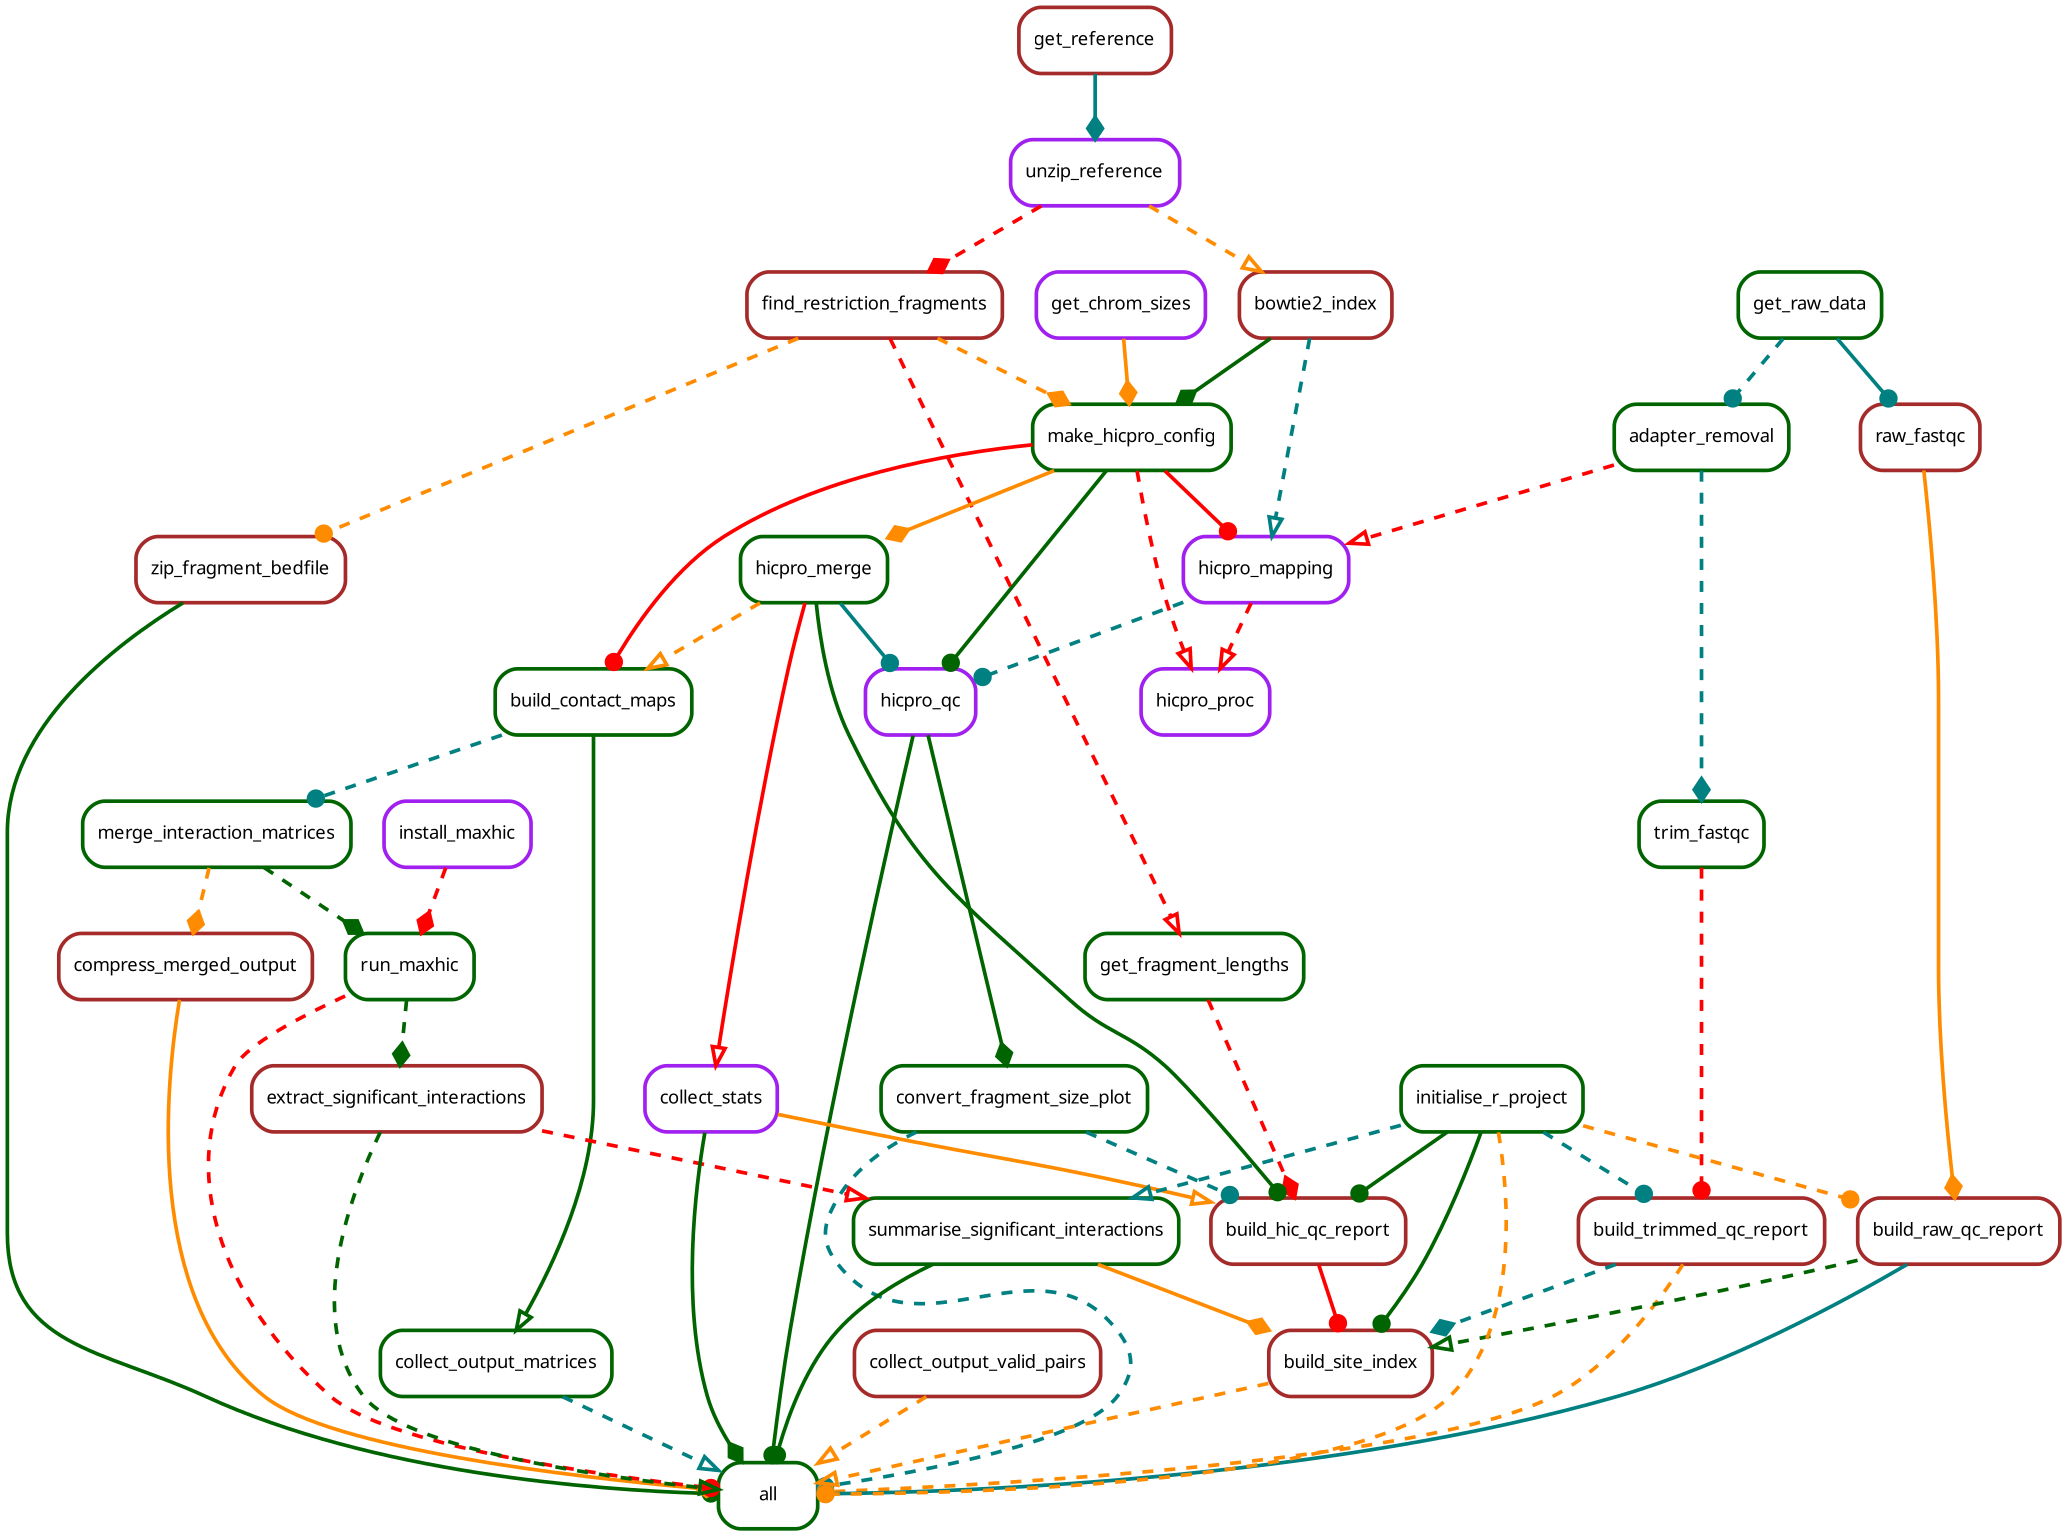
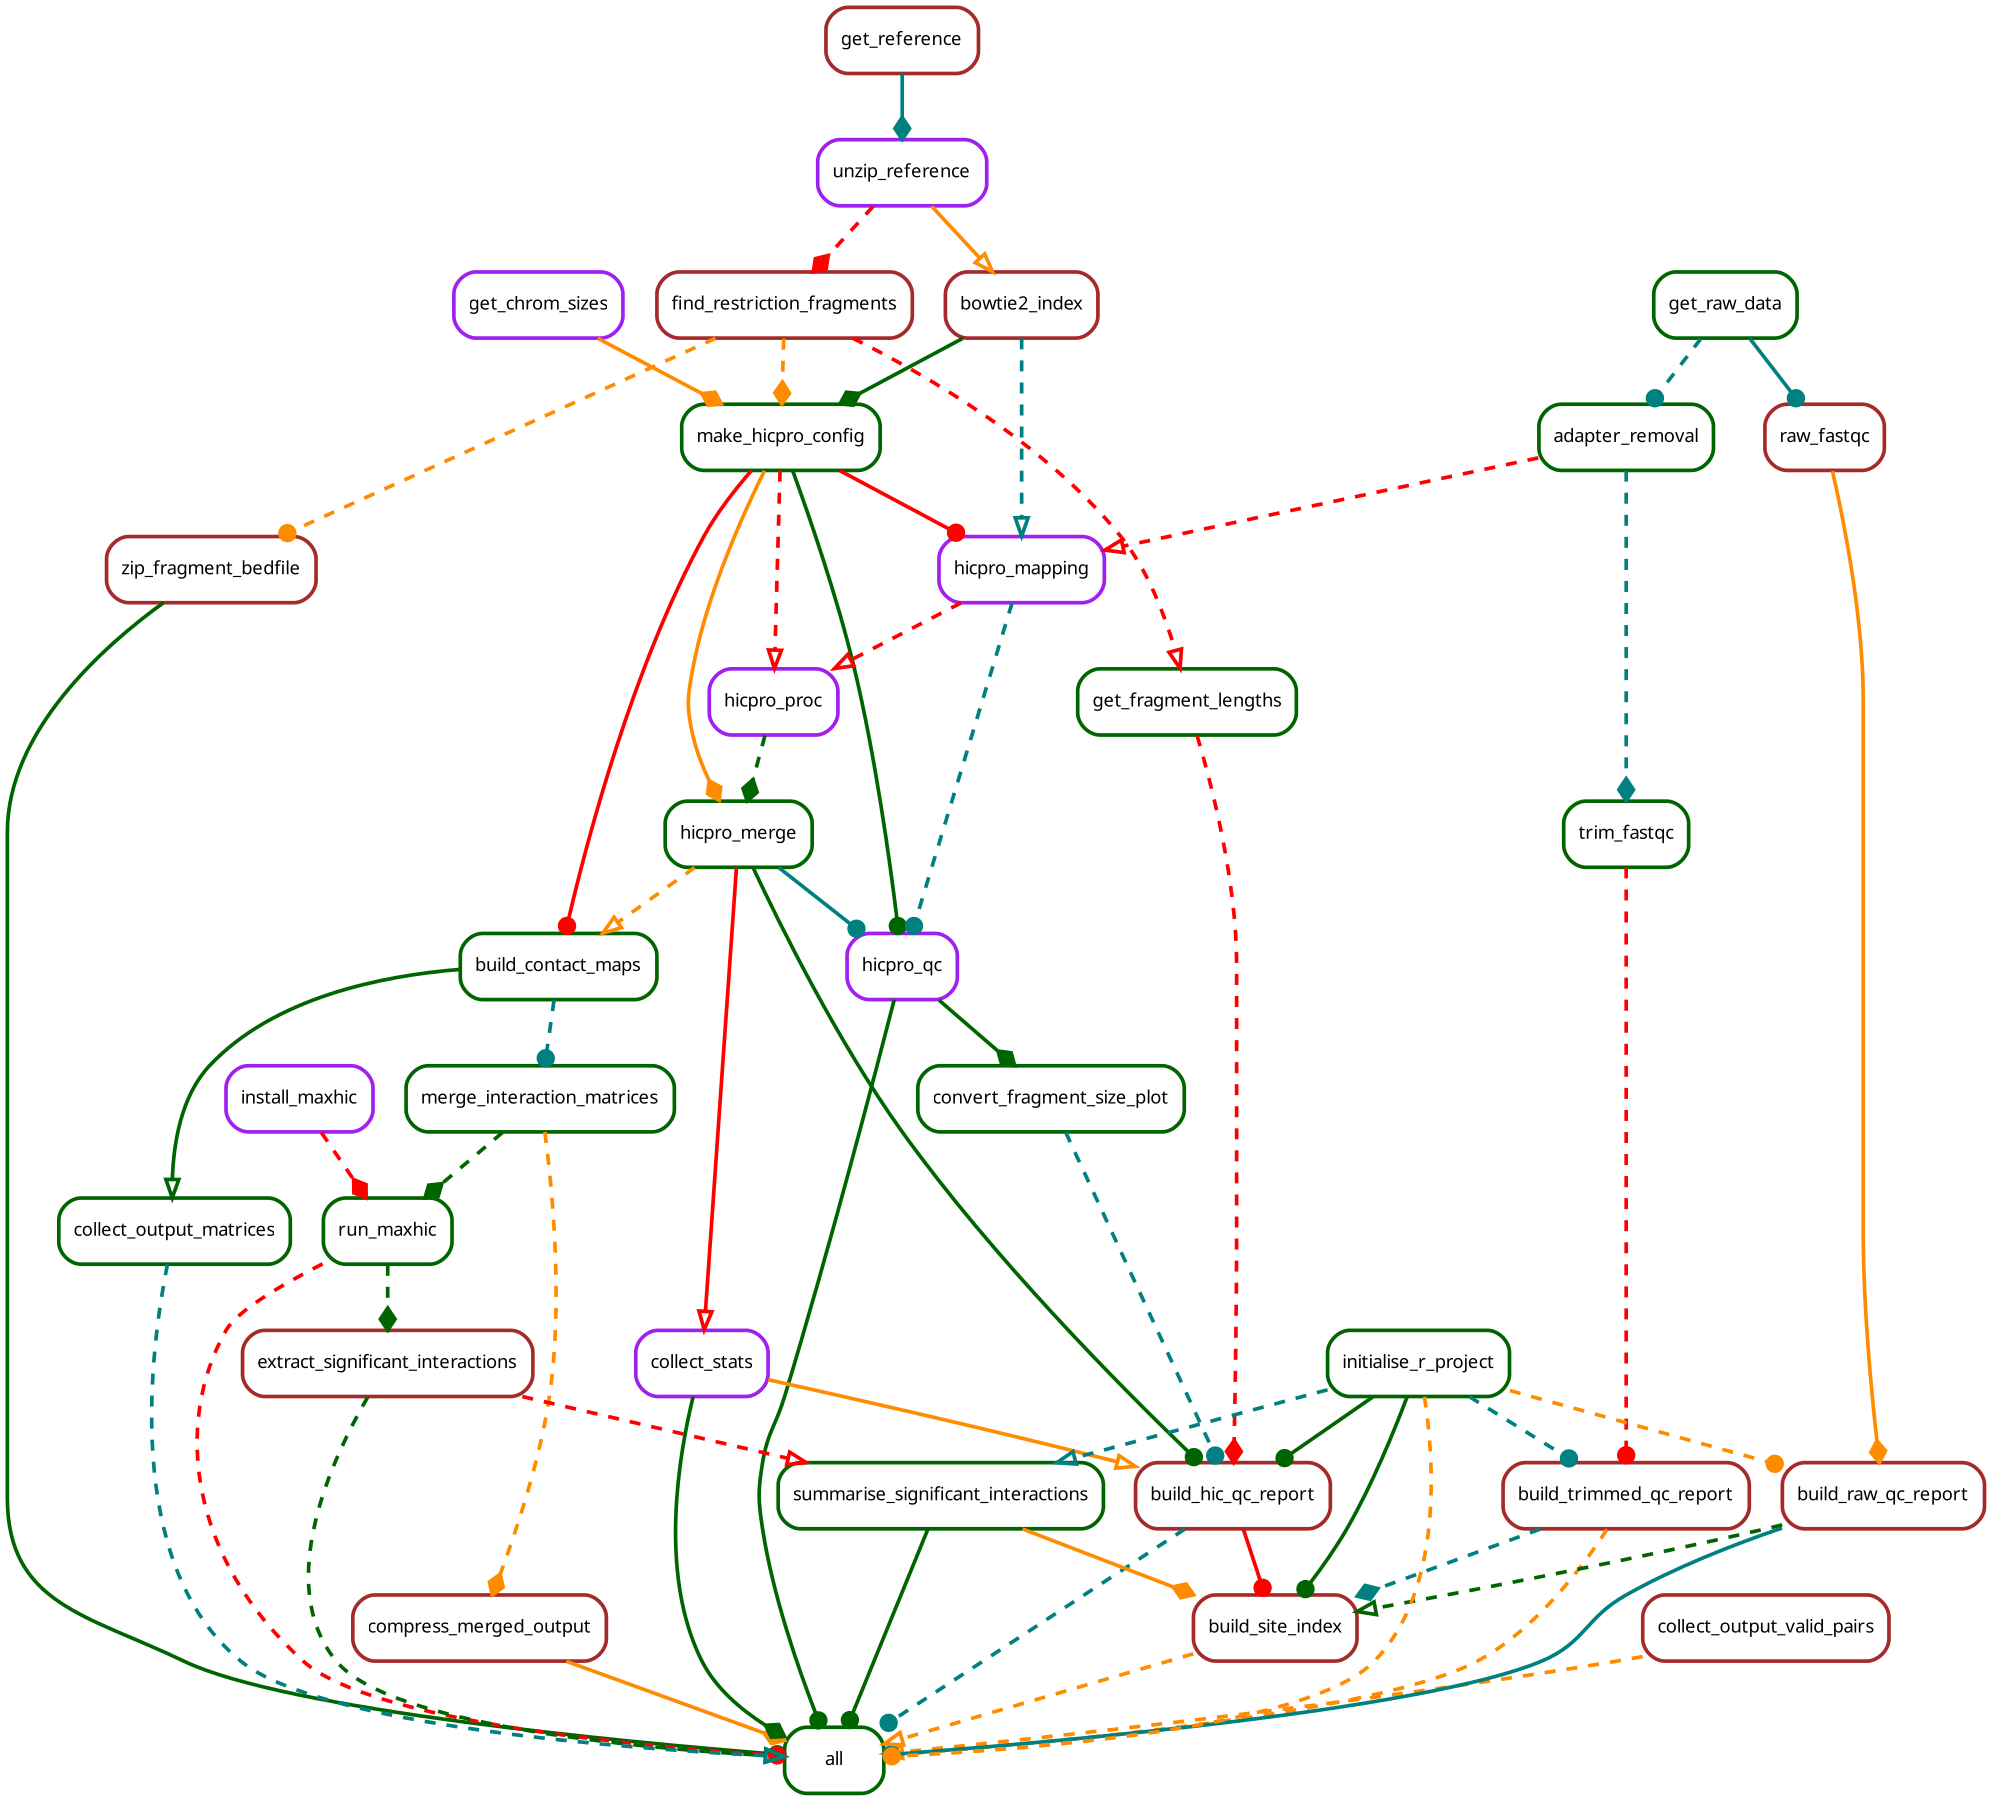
edge "unzip_reference" -> "bowtie2_index": style dashed -> solid
edge "hicpro_proc" -> "hicpro_merge": added
edge "convert_fragment_size_plot" -> "all": now "build_hic_qc_report" -> "all"
